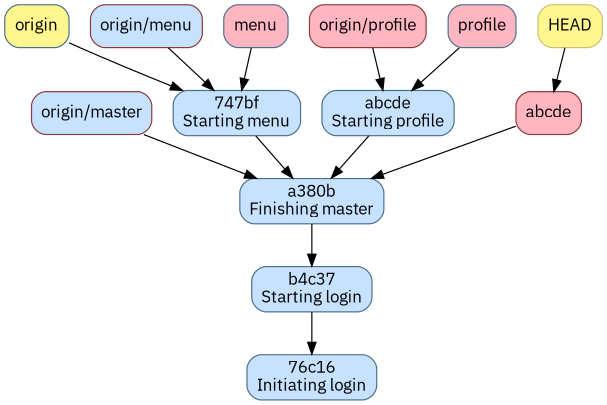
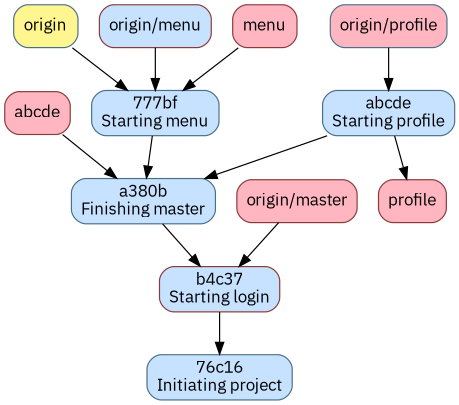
node "menu": color skyblue4 -> indianred4
node "origin/profile": color indianred4 -> skyblue4
node "profile": color skyblue4 -> indianred4
node "HEAD": removed
edge "profile" -> "abcde Starting profile": reversed
node "origin/master": fillcolor slategray1 -> lightpink
node "747bf Starting menu": label "747bf Starting menu" -> "777bf Starting menu"
edge "origin/master" -> "a380b Finishing master": now "origin/master" -> "b4c37 Starting login"
node "b4c37 Starting login": color skyblue4 -> indianred4
node "76c16 Initiating login": label "76c16 Initiating login" -> "76c16 Initiating project"
